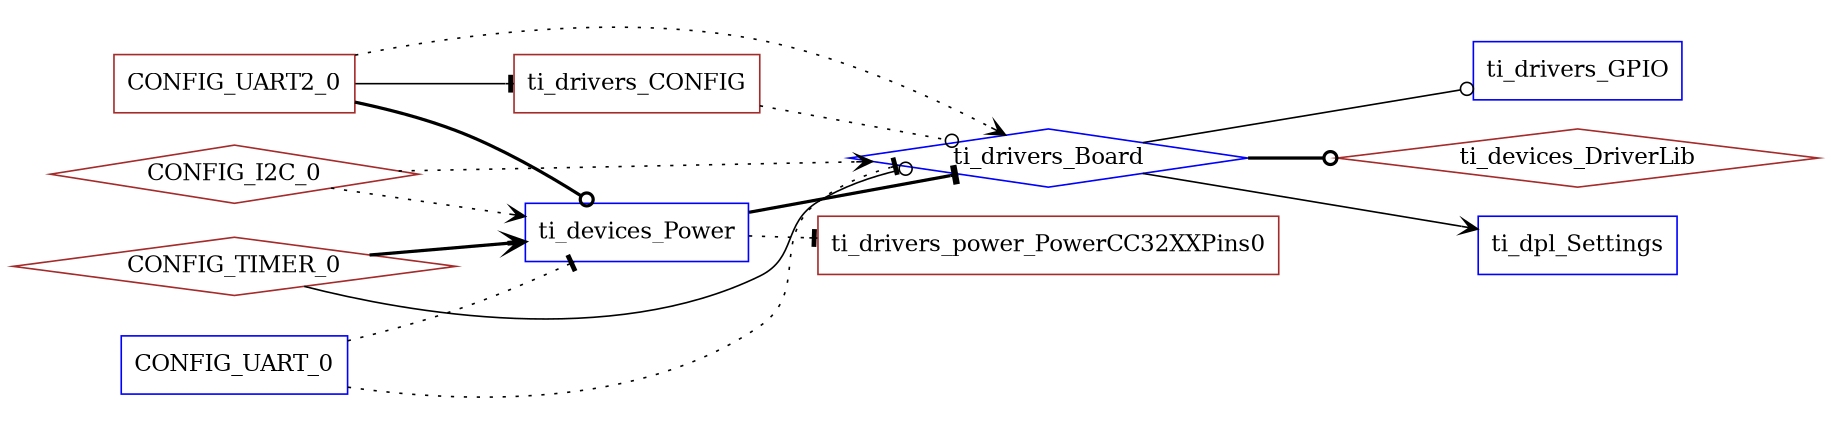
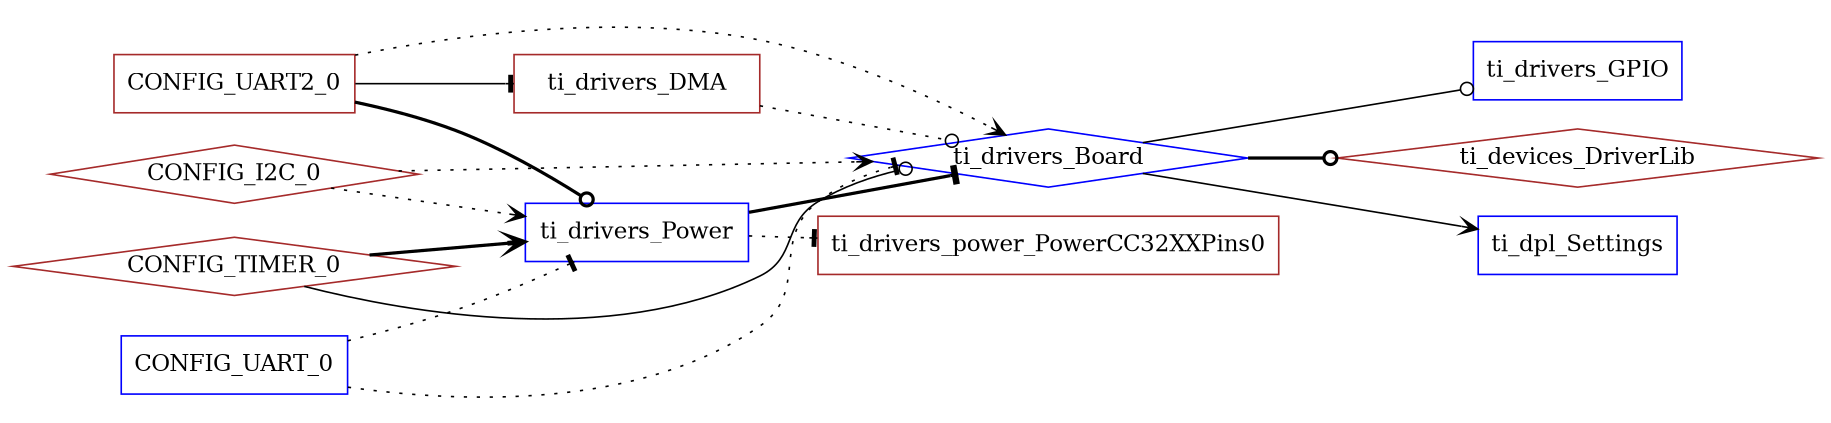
node "ti_drivers_CONFIG": label "ti_drivers_CONFIG" -> "ti_drivers_DMA"
node "ti_devices_Power": label "ti_devices_Power" -> "ti_drivers_Power"
